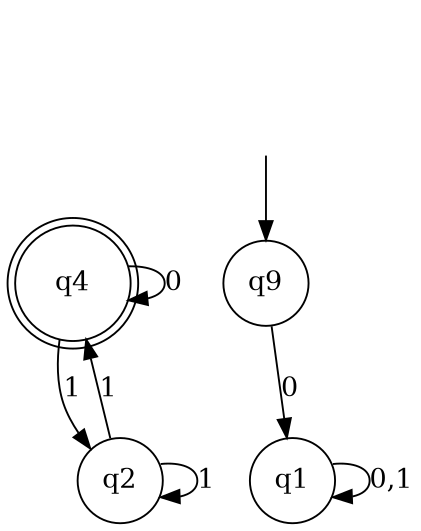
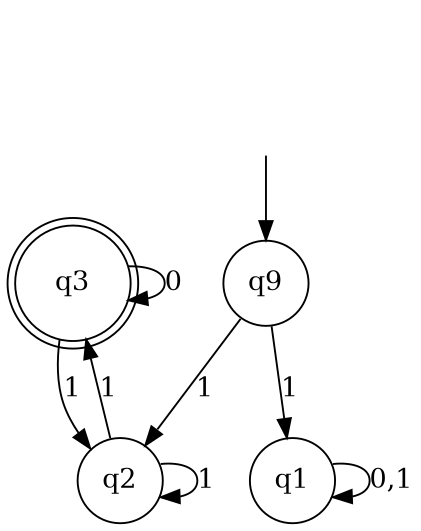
node "q4": label "q4" -> "q3"
edge "q9" -> "q2": added, label "1"
edge "q9" -> "q1": label "0" -> "1"
